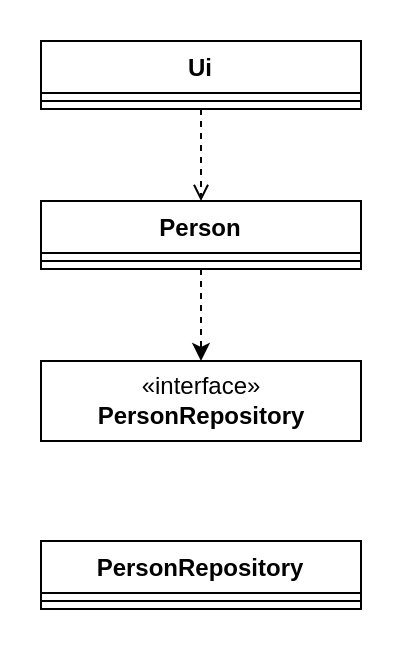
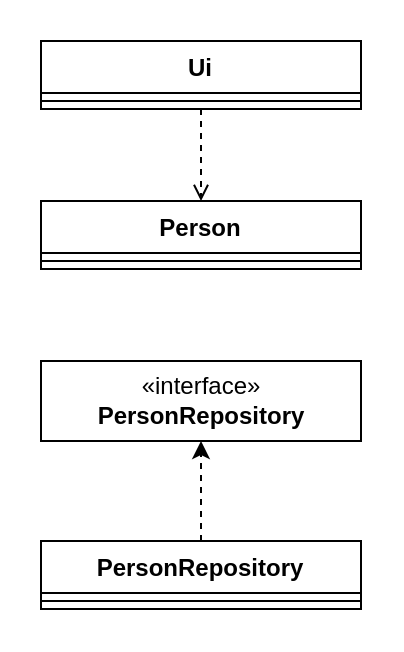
edge "Person" -> "«interface» PersonRepository": removed
edge "PersonRepository" -> "«interface» PersonRepository": added
